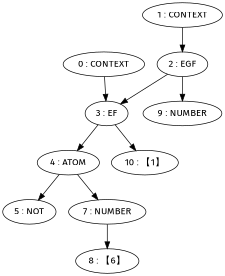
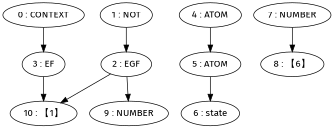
node "1 : CONTEXT": label "1 : CONTEXT" -> "1 : NOT"
edge "2 : EGF" -> "3 : EF": now "2 : EGF" -> "10 : 【1】"
node "6 : state": added
edge "3 : EF" -> "4 : ATOM": removed
edge "4 : ATOM" -> "7 : NUMBER": removed
node "5 : NOT": label "5 : NOT" -> "5 : ATOM"
